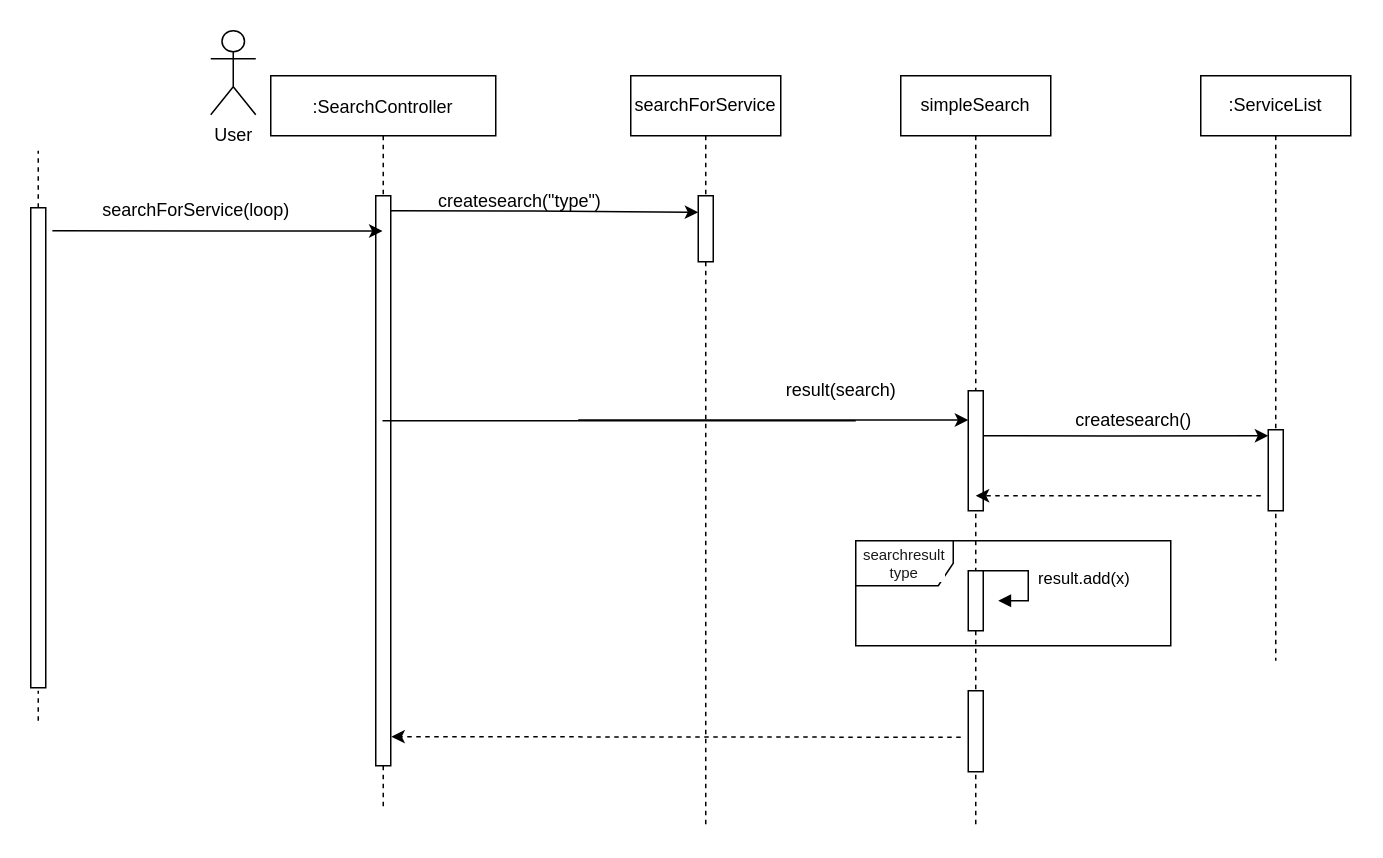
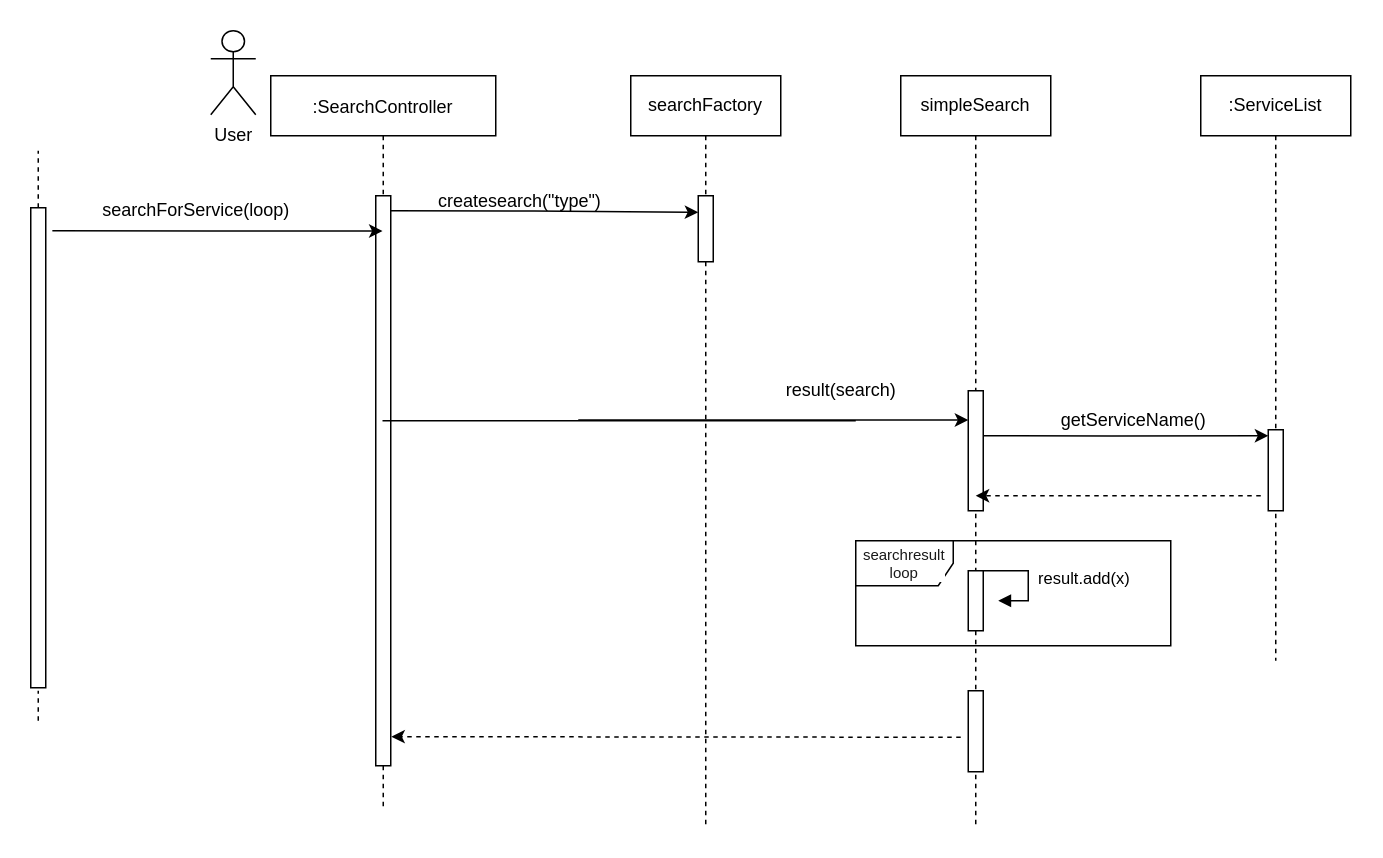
node "searchForService": label "searchForService" -> "searchFactory"
node "createsearch()": label "createsearch()" -> "getServiceName()"
node "searchresult type": label "searchresult type" -> "searchresult loop"
